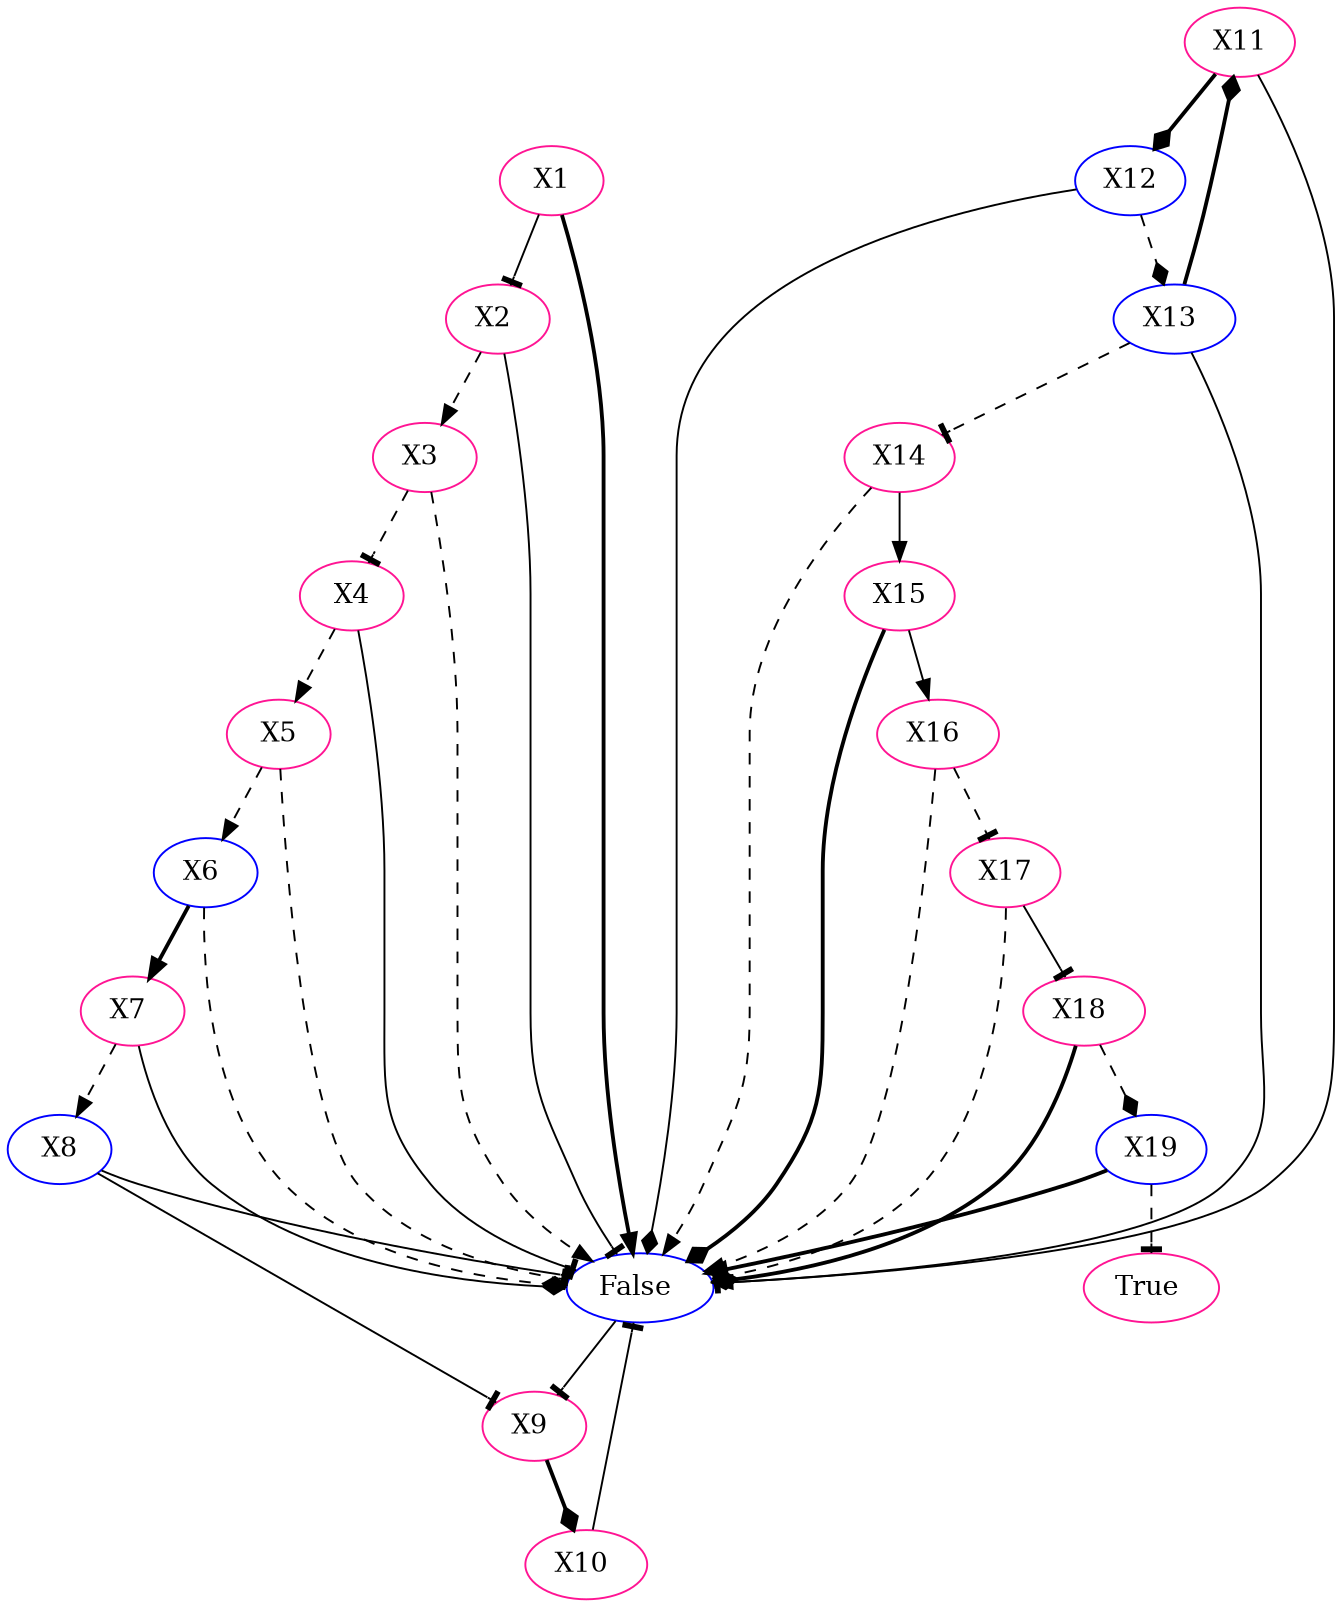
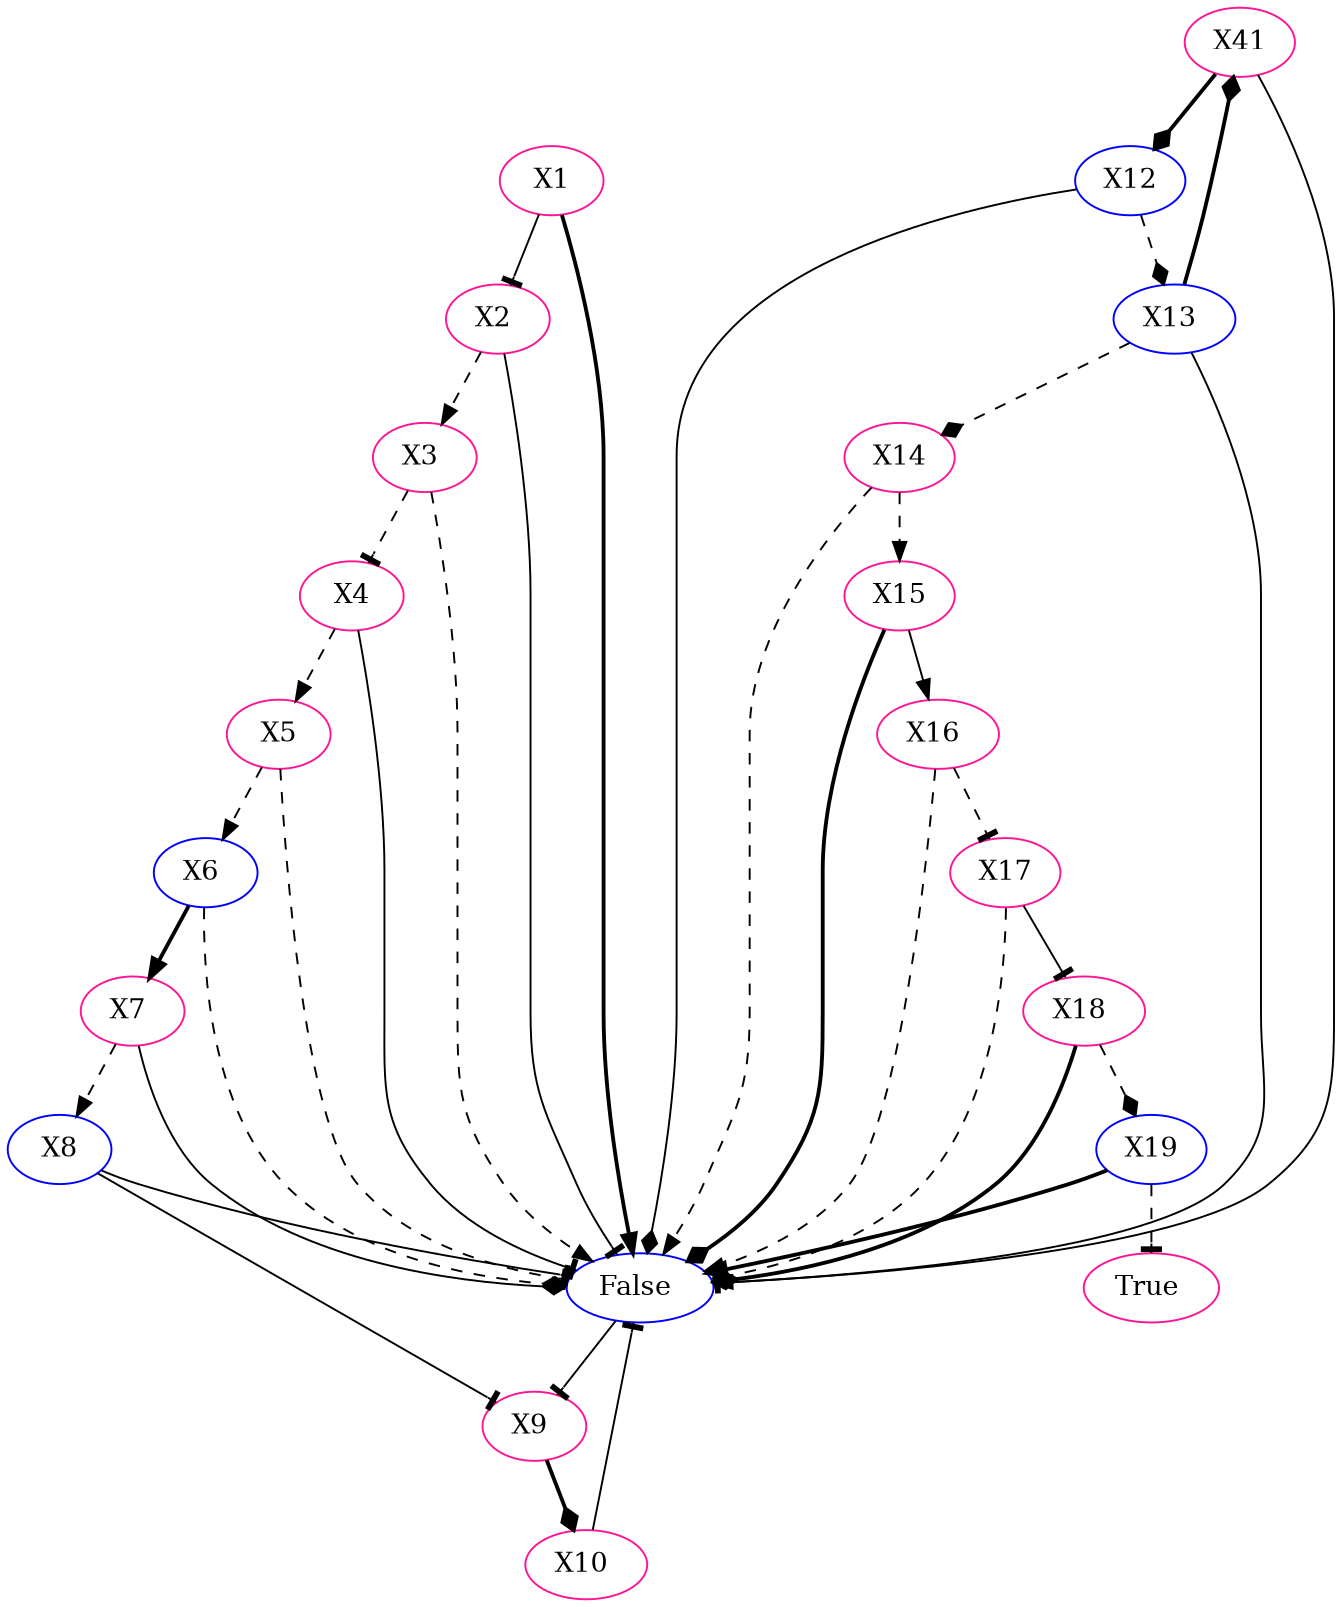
node "X11": label "X11" -> "X41"
edge "X13" -> "X14": arrowhead tee -> diamond
edge "X14" -> "X15": style solid -> dashed
